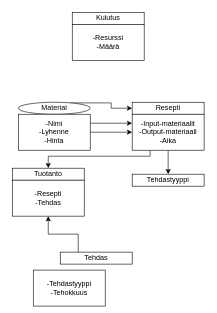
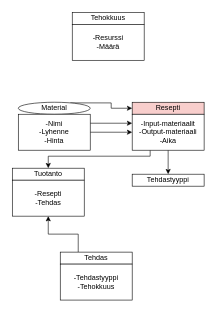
node "Kulutus": label "Kulutus" -> "Tehokkuus"
node "Resepti": fillcolor #ffffff -> #f8cecc
node "-Tehdastyyppi -Tehokkuus": moved (69, 288) -> (96, 282)
